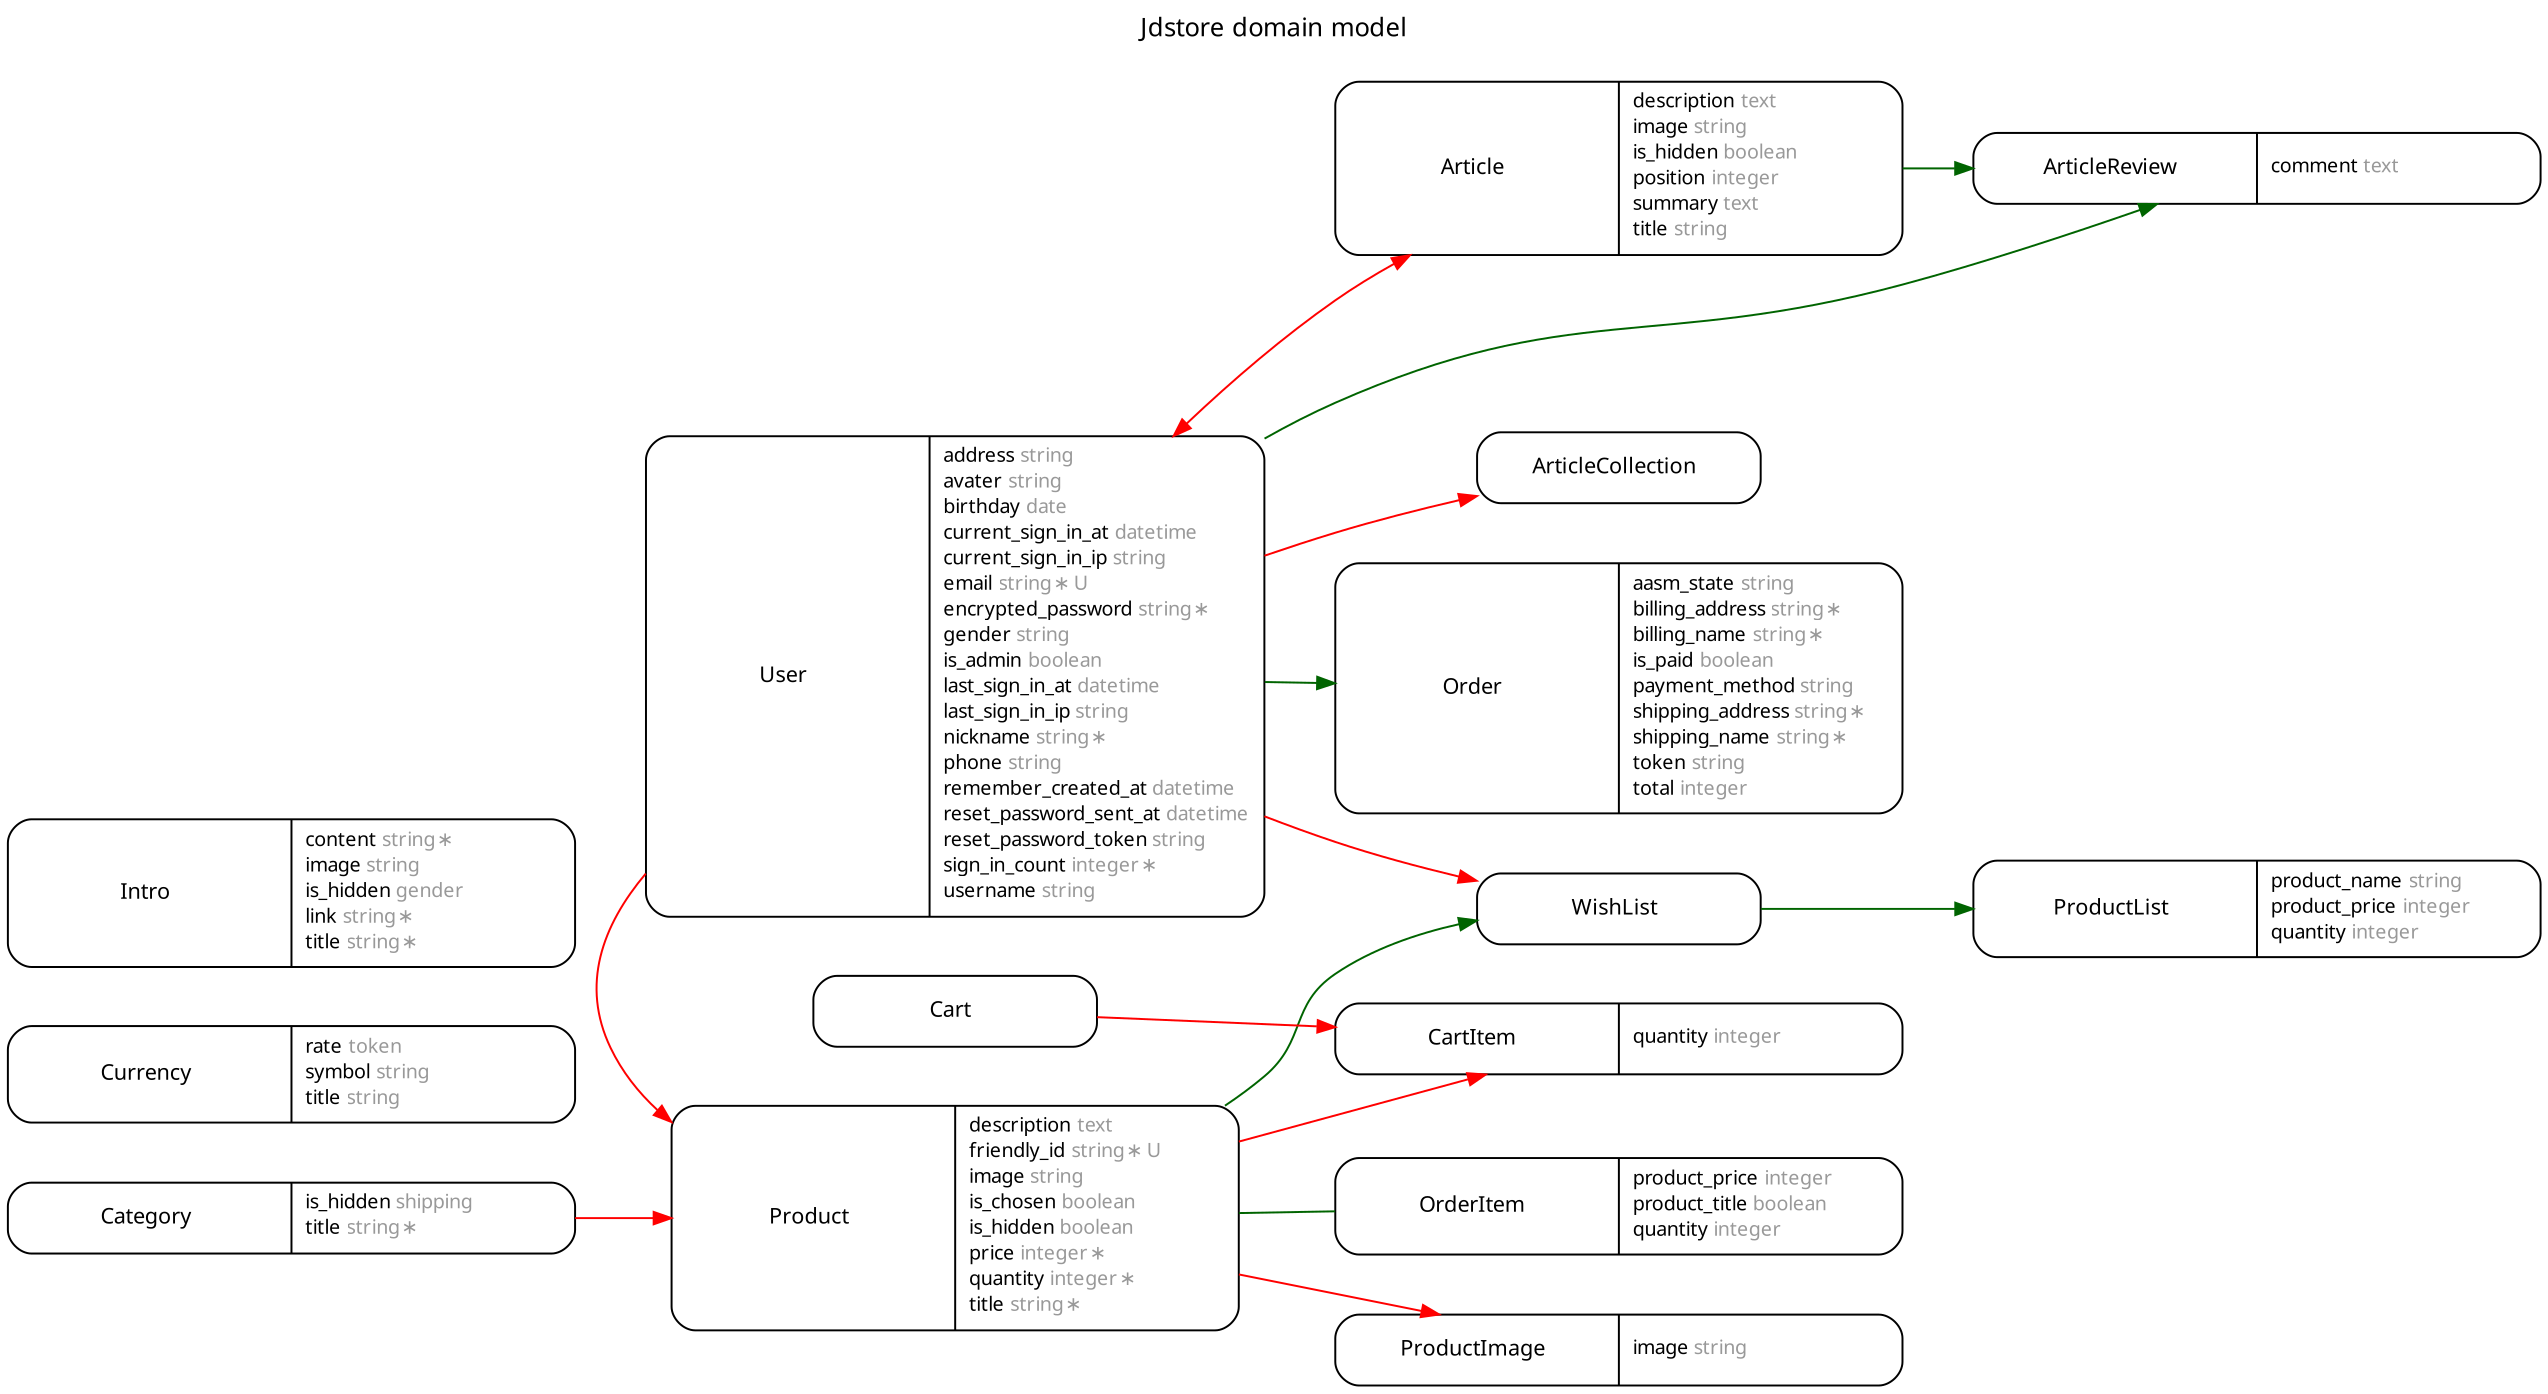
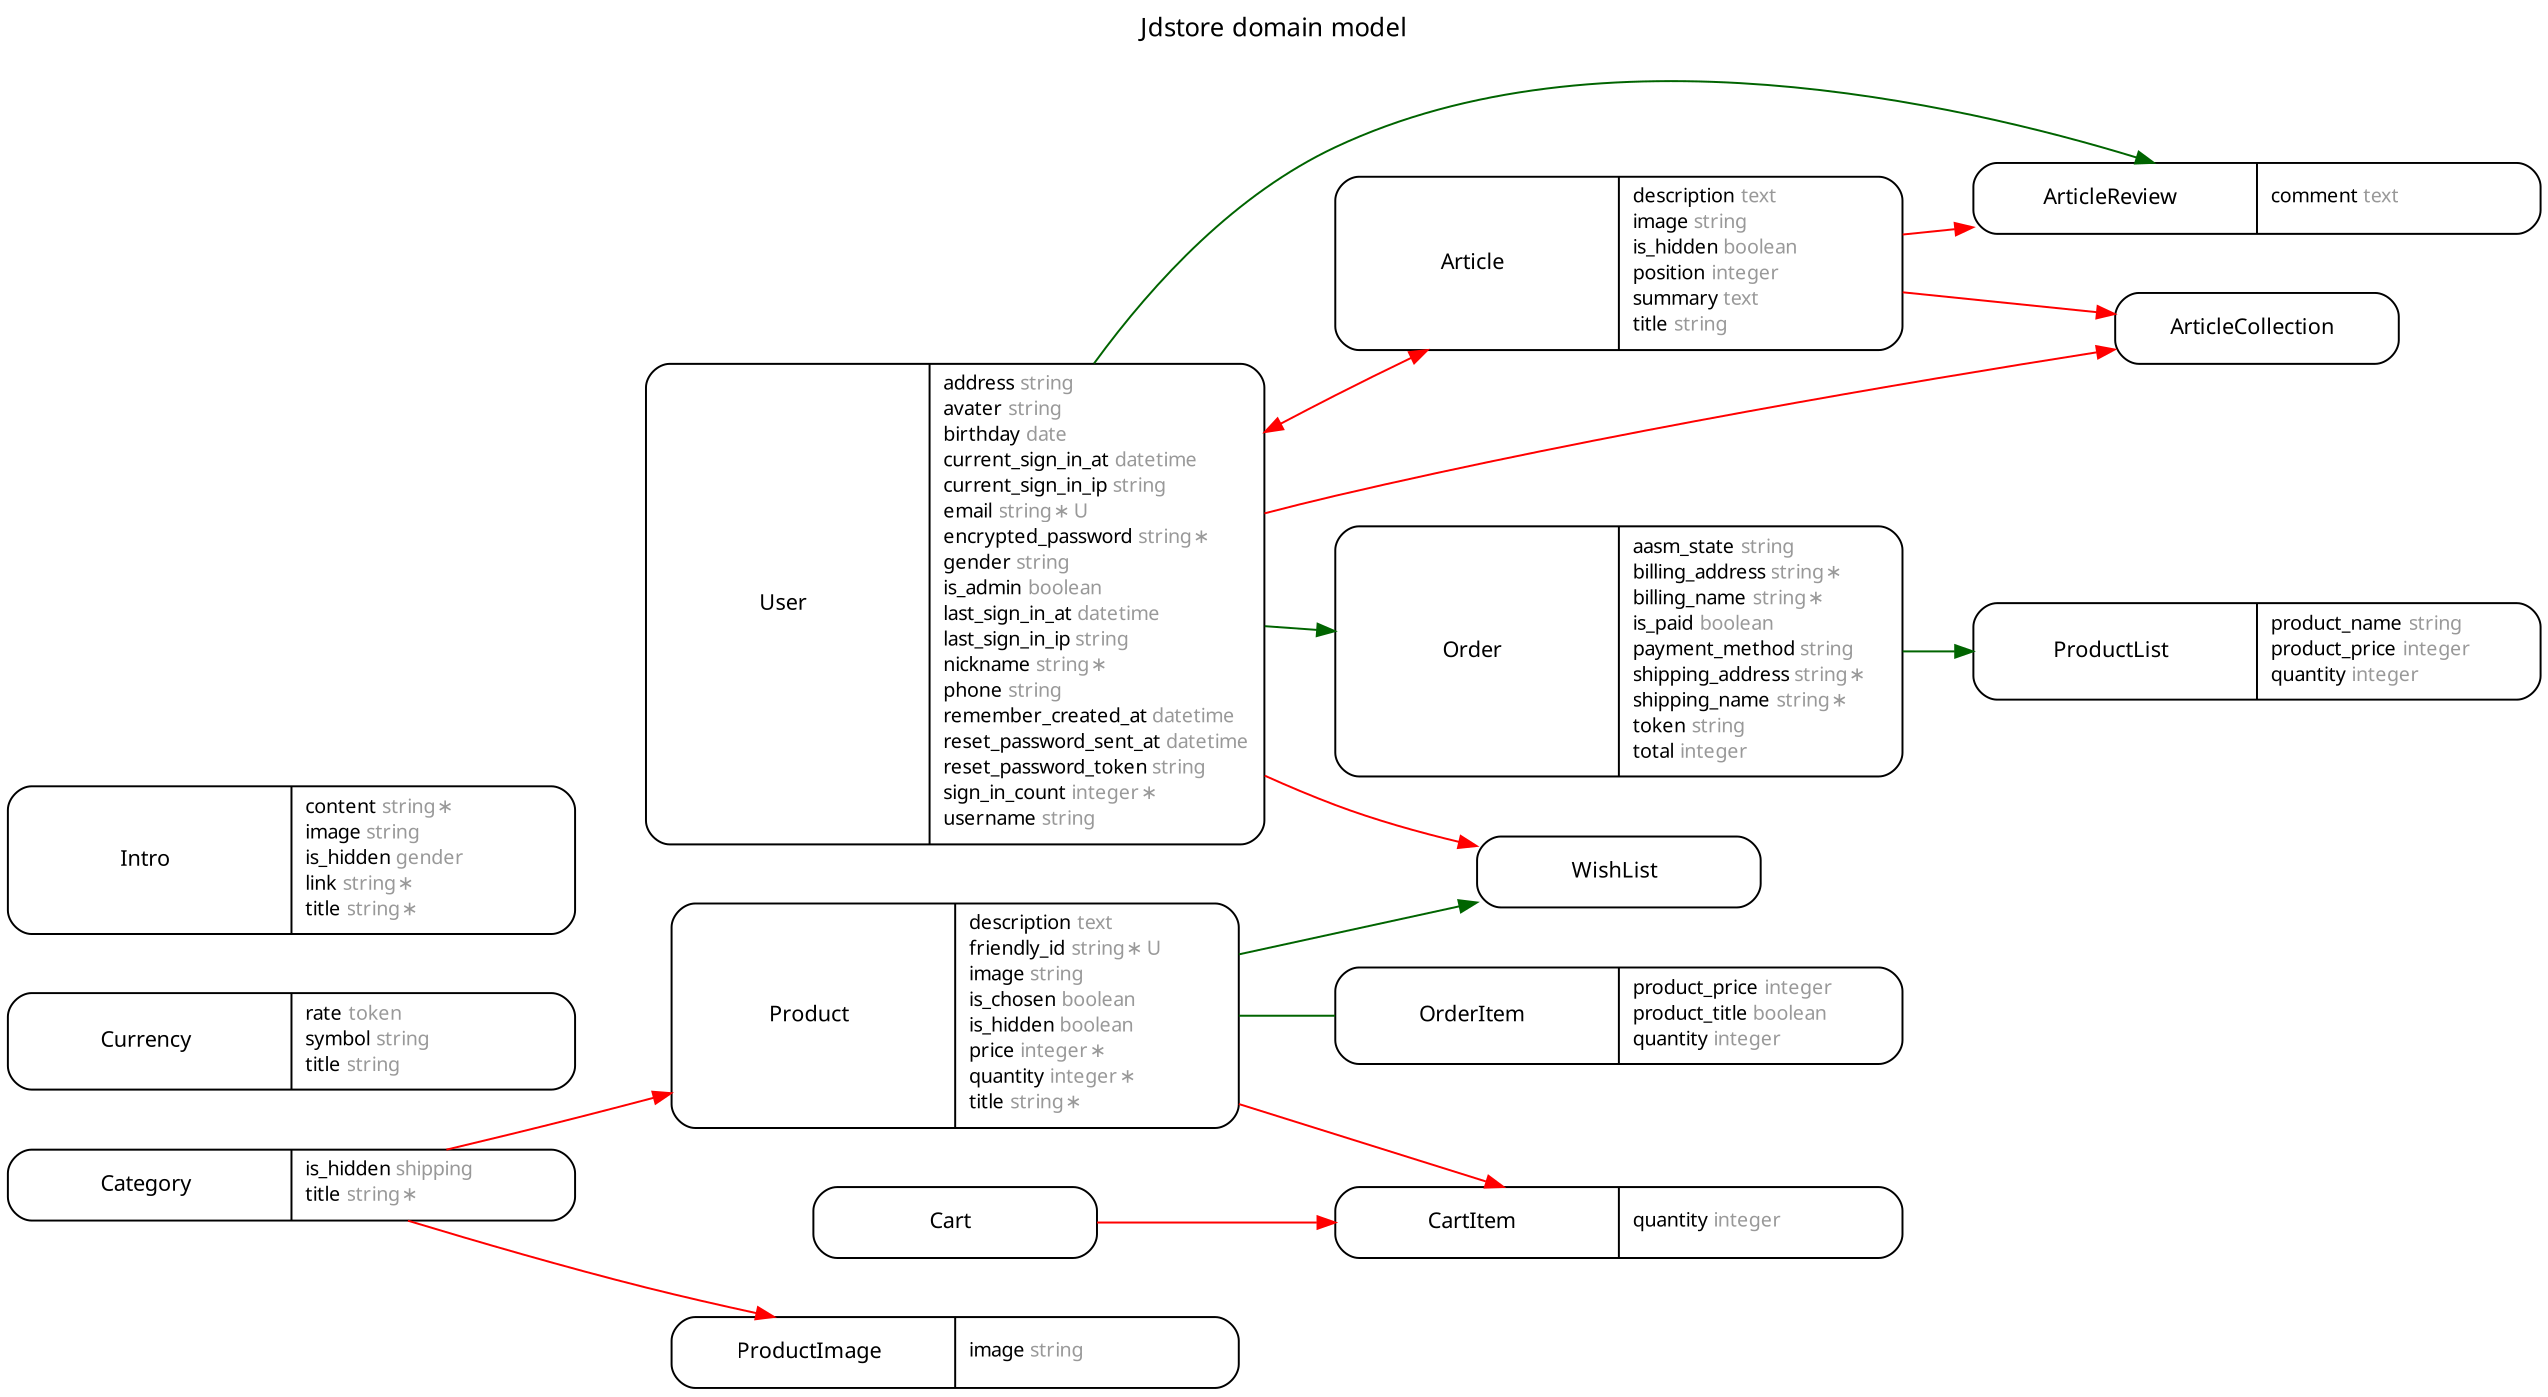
edge "Article" -- "ArticleReview": color darkgreen -> red
edge "Article" -- "ArticleCollection": added
edge "WishList" -- "ProductList": now "Order" -- "ProductList"
edge "Product" -- "ProductImage": now "Category" -- "ProductImage"
